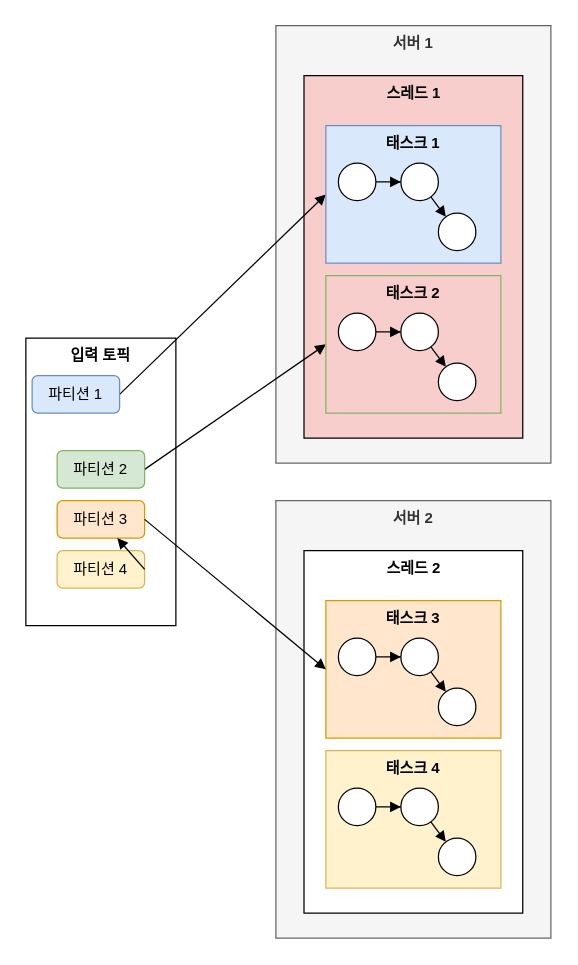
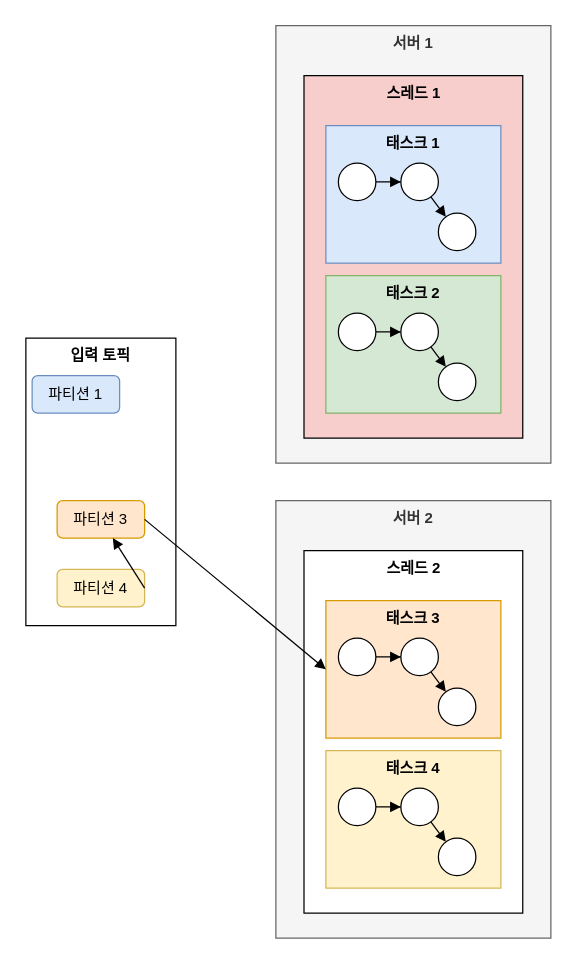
node "태스크 2": fillcolor #f8cecc -> #d5e8d4
edge "파티션 1" -> "태스크 1": removed
edge "파티션 2" -> "태스크 2": removed
node "파티션 2": removed
node "파티션 4": moved (101, 569) -> (101, 588)
